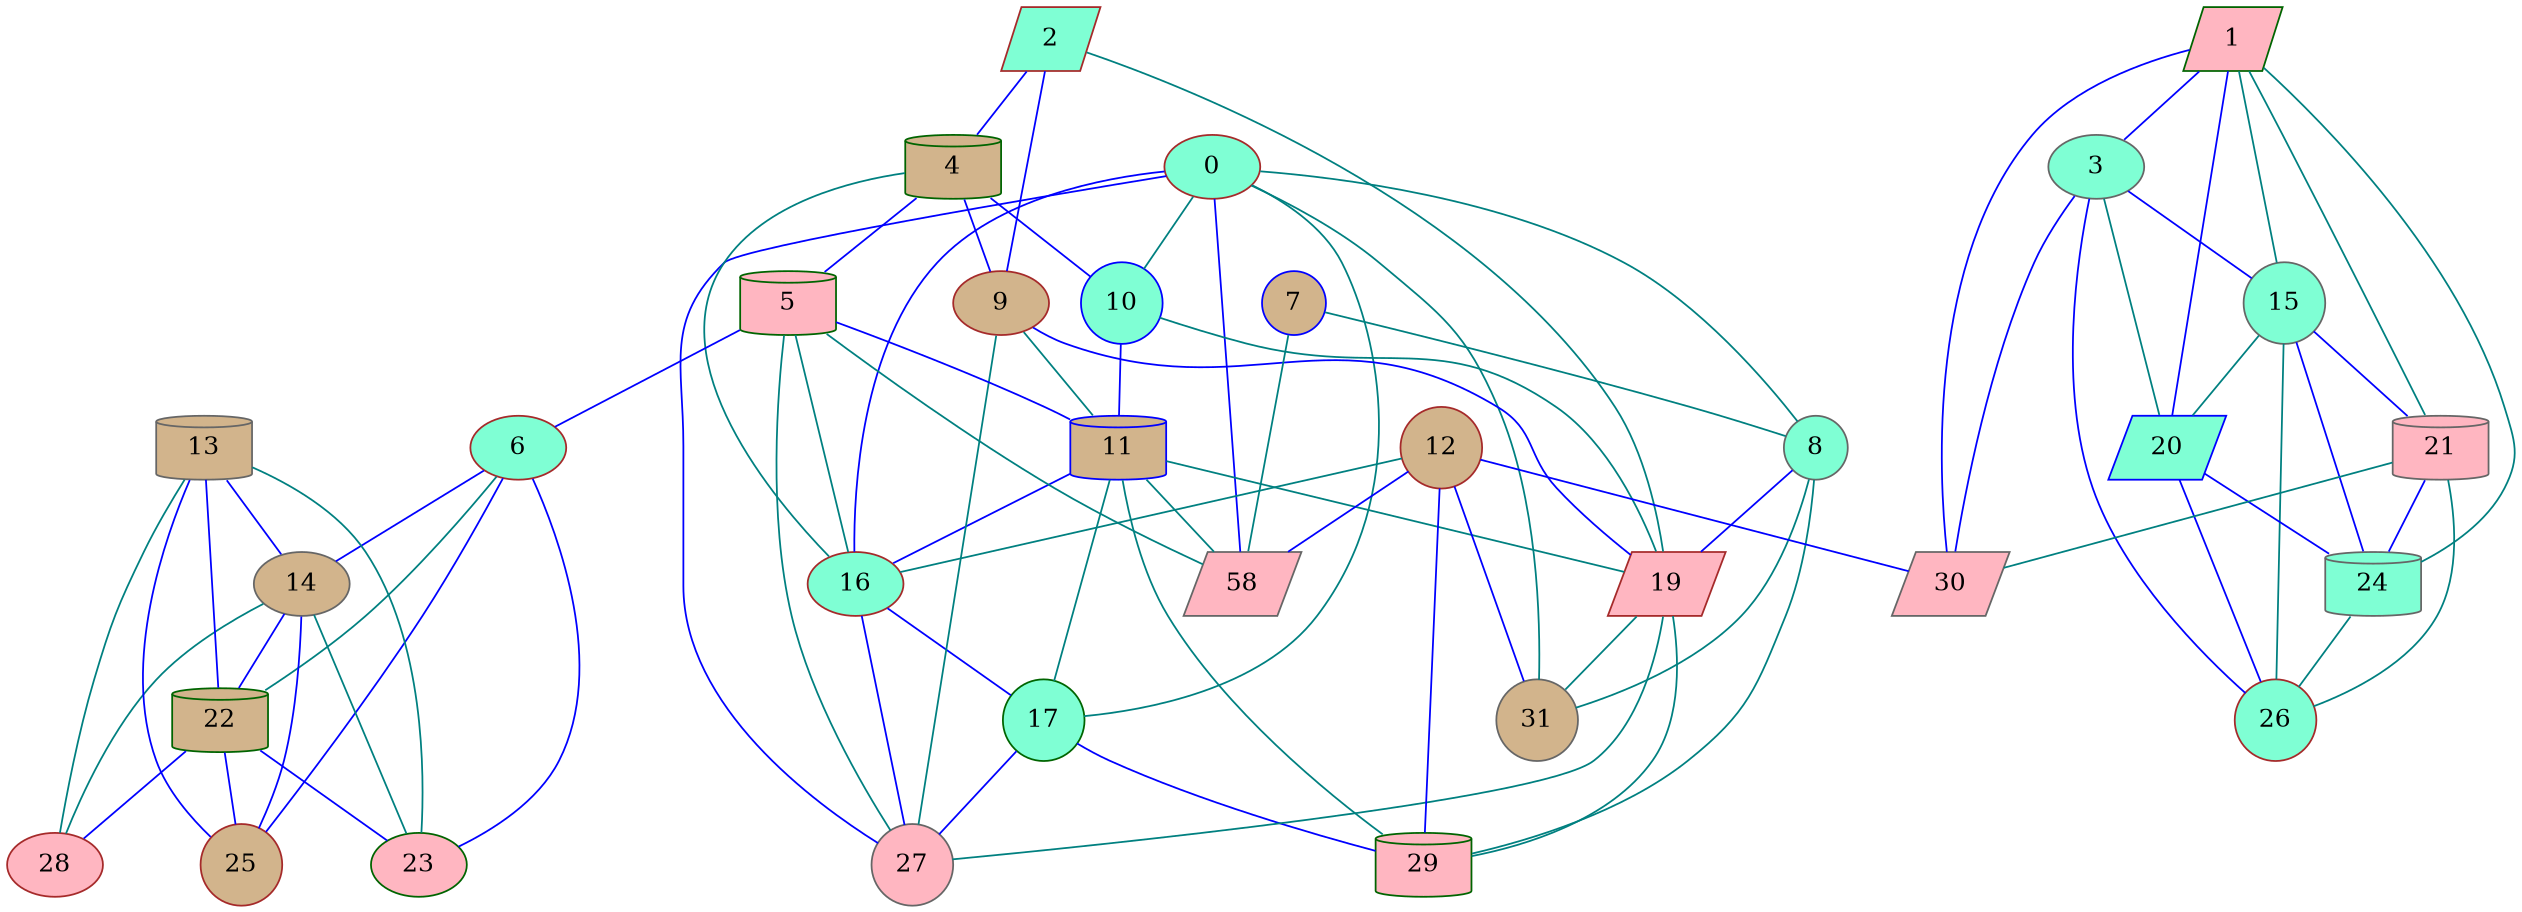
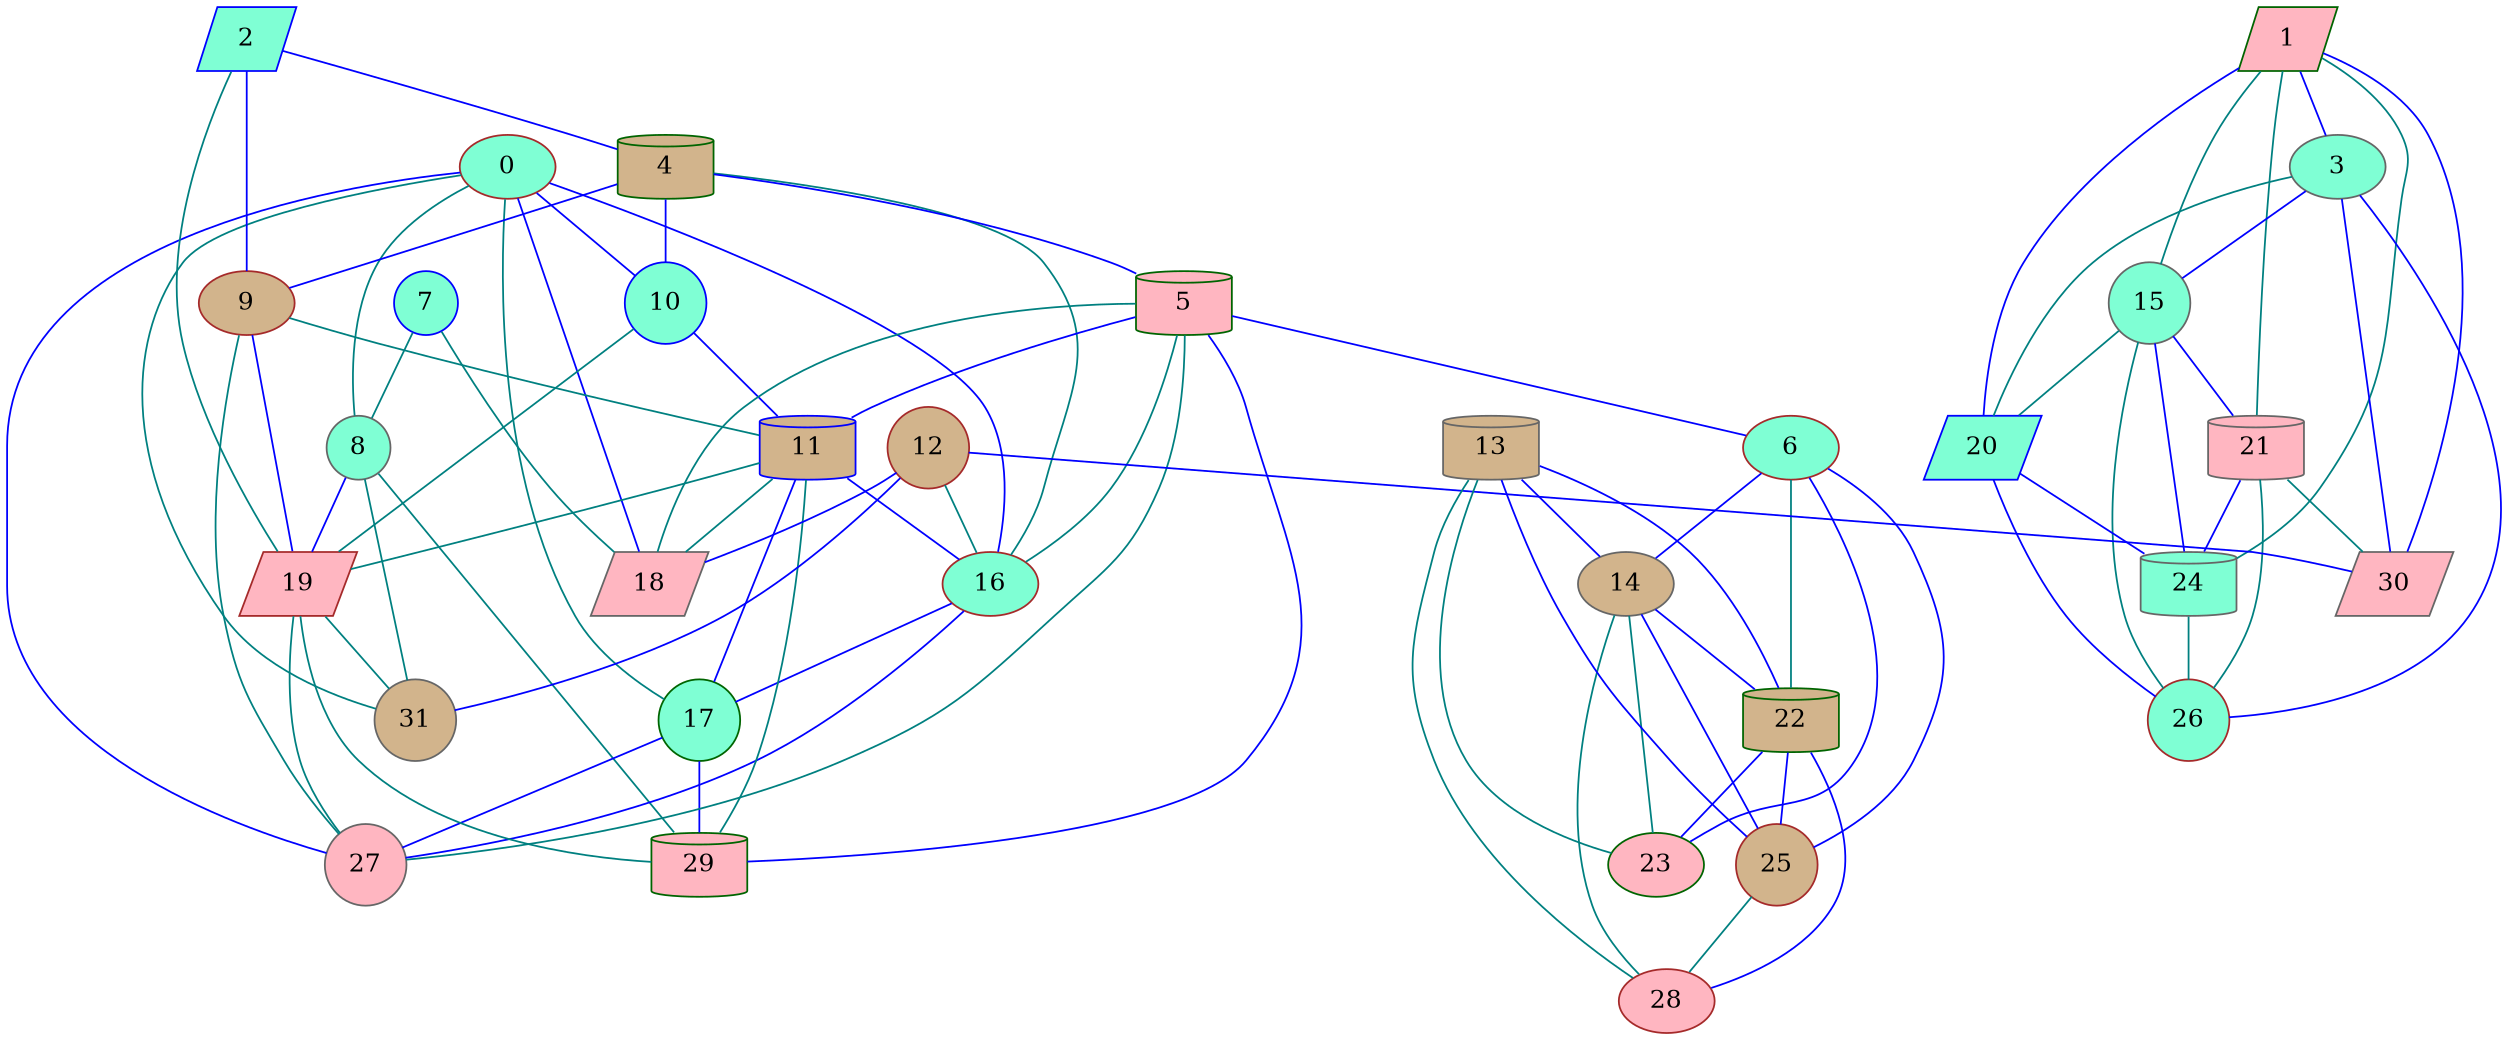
node "2": color brown -> blue
edge "0" -- "10": color teal -> blue
node "7": fillcolor tan -> aquamarine
edge "11" -- "17": color teal -> blue
node "58": label "58" -> "18"
edge "12" -- "29": now "5" -- "29"
edge "25" -- "28": added
